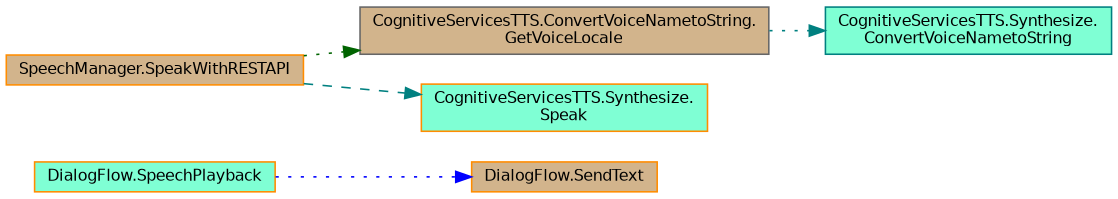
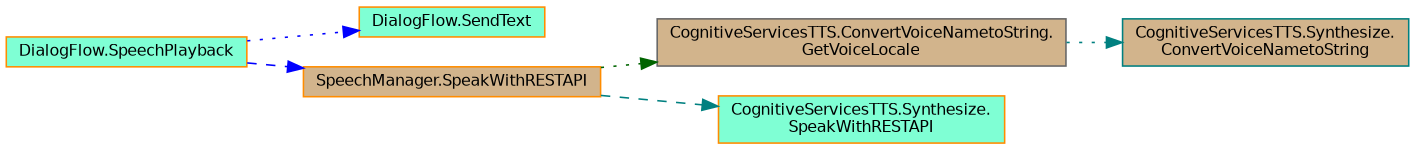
node "CognitiveServicesTTS.Synthesize. ConvertVoiceNametoString": fillcolor aquamarine -> tan
edge "DialogFlow.SpeechPlayback" -> "SpeechManager.SpeakWithRESTAPI": added
node "CognitiveServicesTTS.Synthesize. Speak": label "CognitiveServicesTTS.Synthesize. Speak" -> "CognitiveServicesTTS.Synthesize. SpeakWithRESTAPI"
node "DialogFlow.SendText": fillcolor tan -> aquamarine
